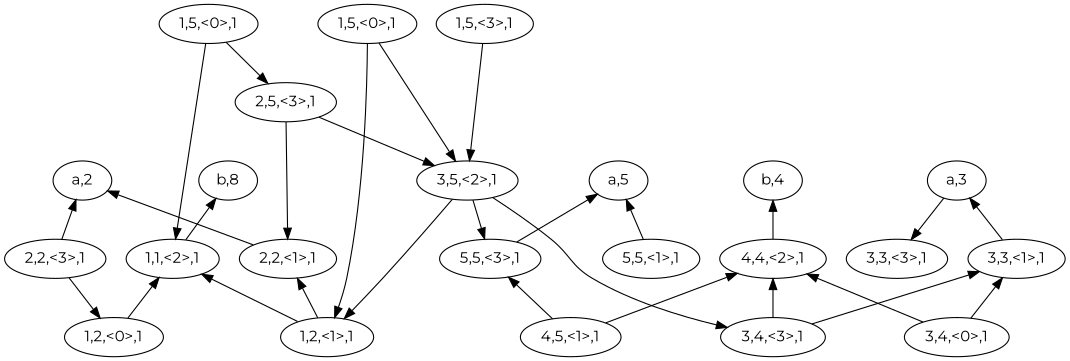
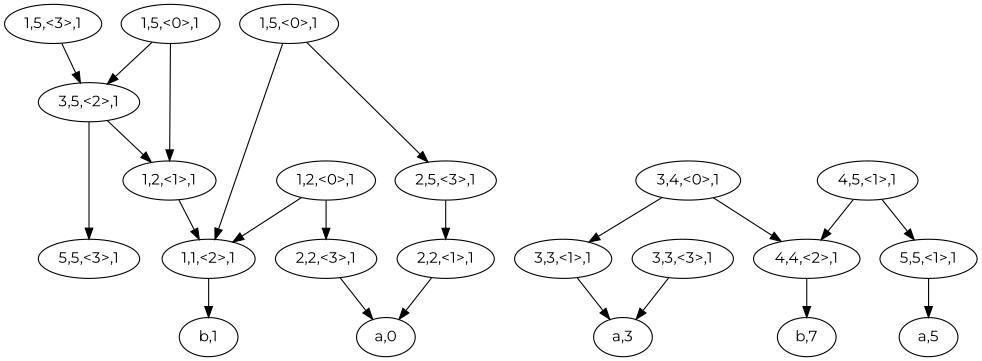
edge "2,5,<3>,1" -> "3,5,<2>,1": removed
node "a,2": label "a,2" -> "a,0"
node "b,8": label "b,8" -> "b,1"
node "b,4": label "b,4" -> "b,7"
edge "a,3" -> "3,3,<3>,1": reversed
edge "5,5,<3>,1" -> "a,5": removed
edge "2,2,<3>,1" -> "1,2,<0>,1": reversed
edge "4,5,<1>,1" -> "5,5,<3>,1": now "4,5,<1>,1" -> "5,5,<1>,1"
edge "1,2,<1>,1" -> "2,2,<1>,1": removed
node "3,4,<3>,1": removed
